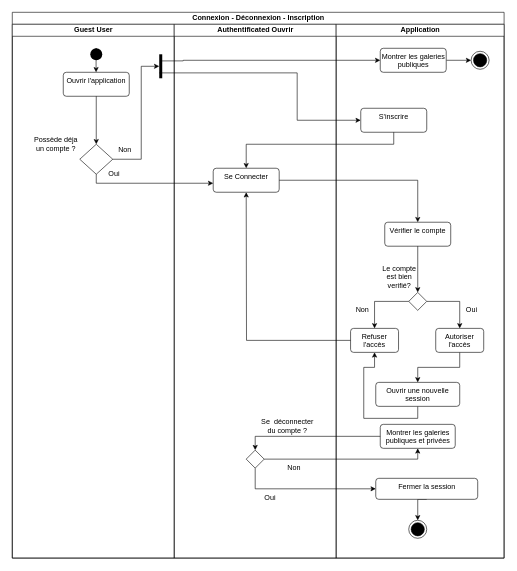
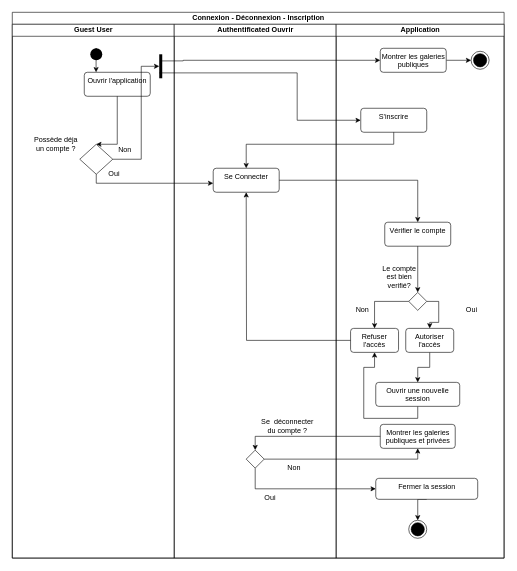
node "Ouvrir l'application": moved (96, 84) -> (117, 84)
node "Autoriser l'accès": moved (460, 341) -> (430, 341)
